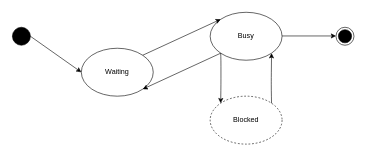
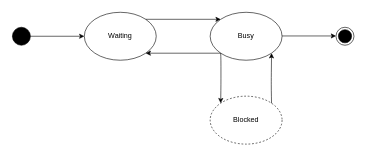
node "Waiting": moved (117, 72) -> (120, 36)
